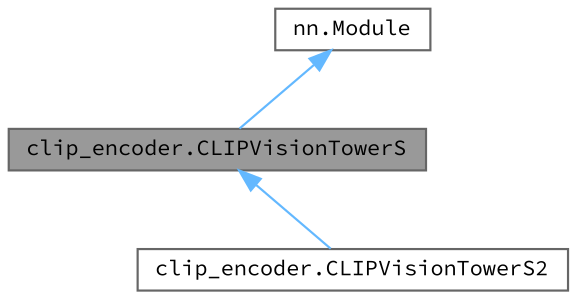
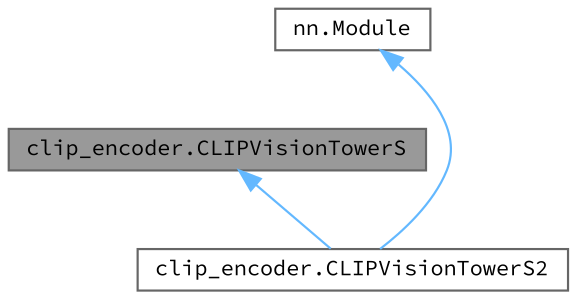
edge "clip_encoder.CLIPVisionTowerS" -> "nn.Module": now "clip_encoder.CLIPVisionTowerS2" -> "nn.Module"
